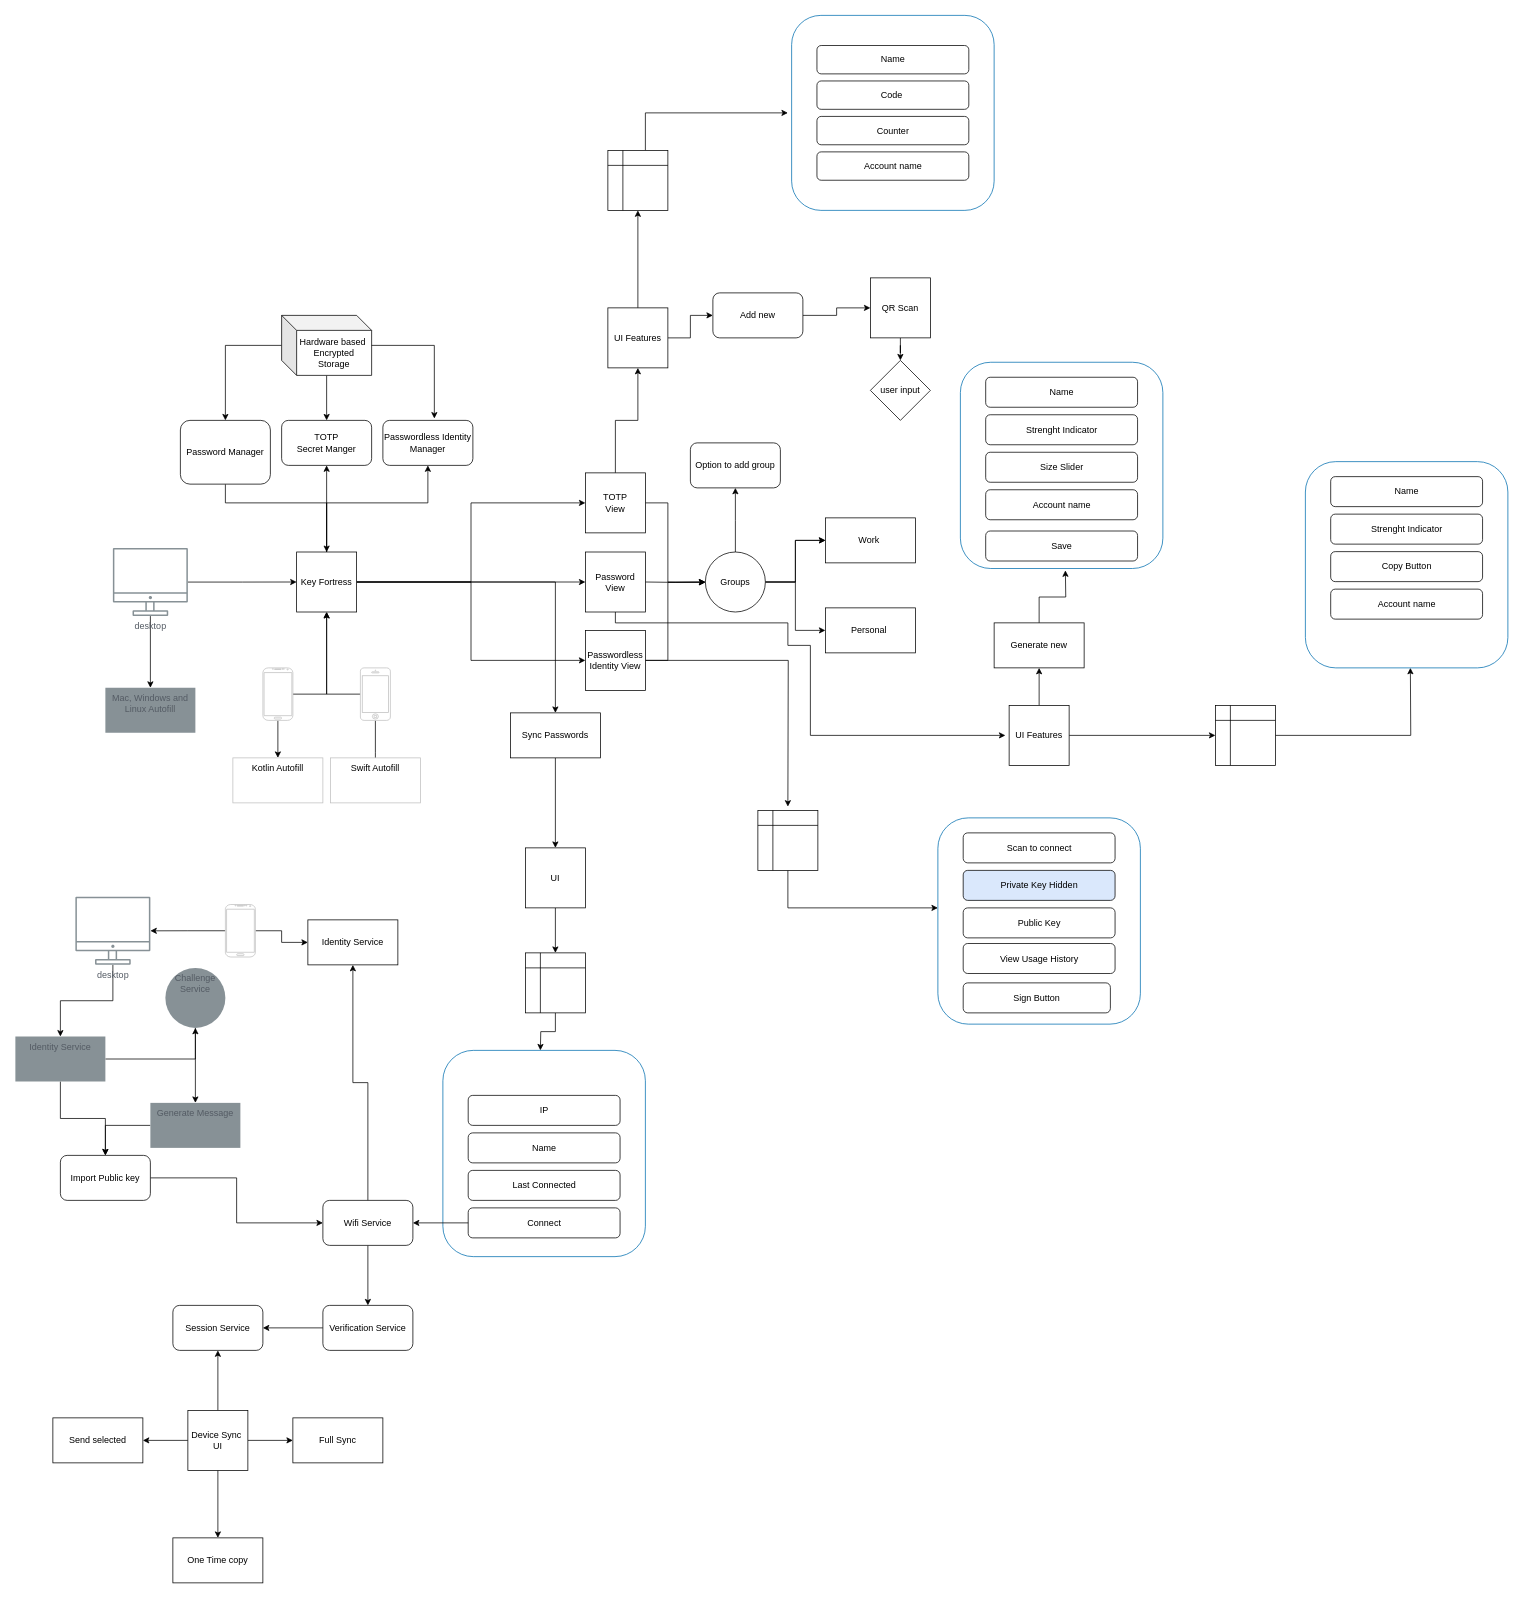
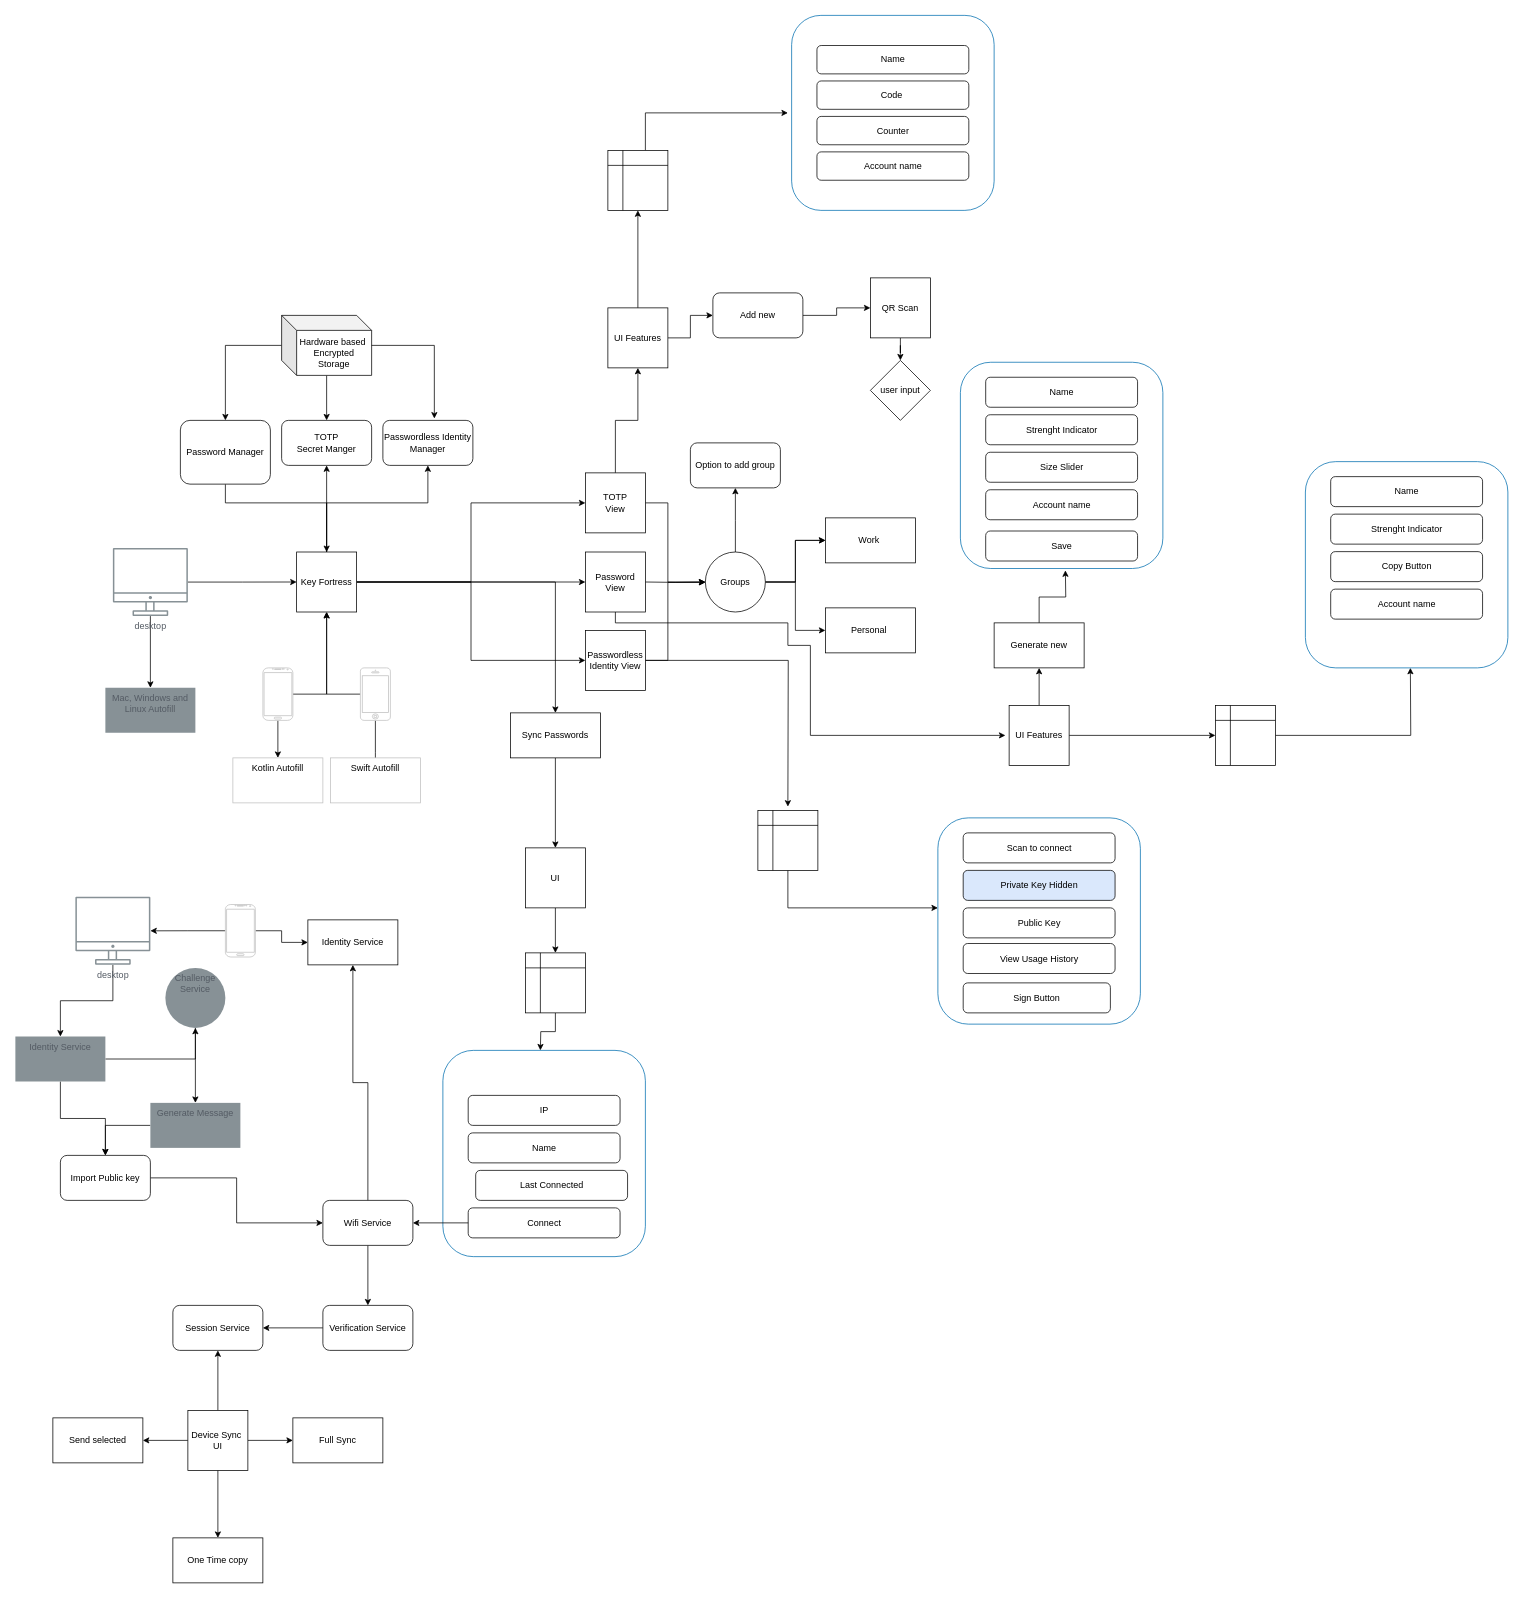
node "Last Connected": moved (544, 1185) -> (552, 1185)
